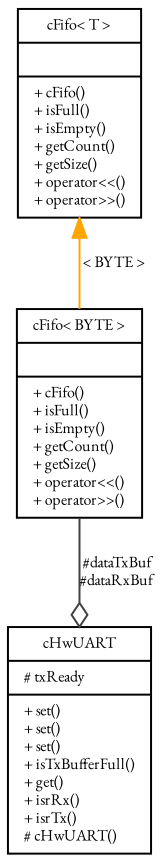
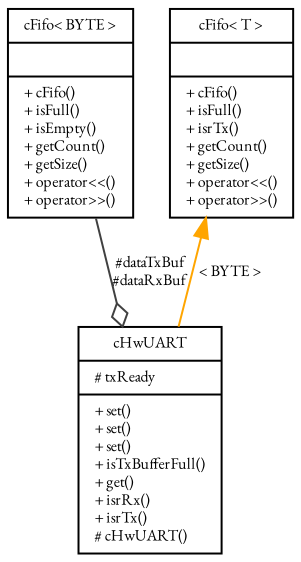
node "cFifo< T >": text "+ isEmpty()" -> "+ isrTx()"
edge "cFifo< BYTE >" -> "cFifo< T >": now "cHwUART" -> "cFifo< T >"
